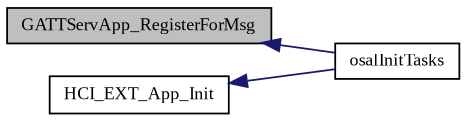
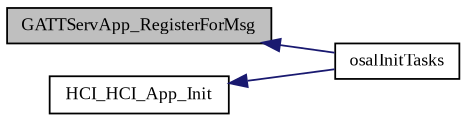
node "HCI_EXT_App_Init": label "HCI_EXT_App_Init" -> "HCI_HCI_App_Init"
